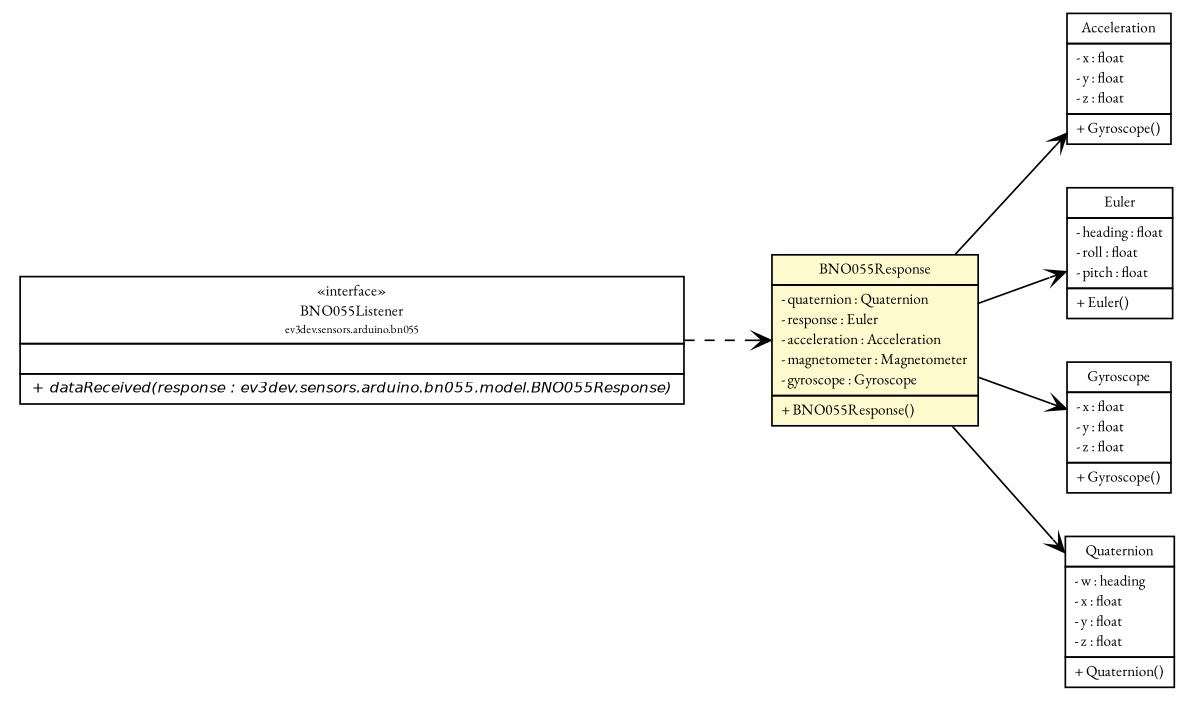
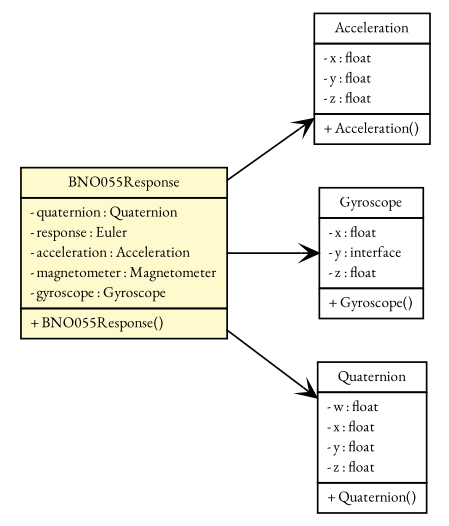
node "Acceleration": text "+ Gyroscope()" -> "+ Acceleration()"
node "Euler": removed
node "BNO055Listener": removed
node "Gyroscope": text "- y : float" -> "- y : interface"
node "Quaternion": text "- w : heading" -> "- w : float"
